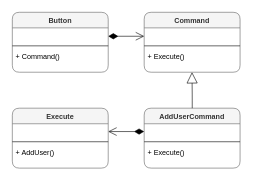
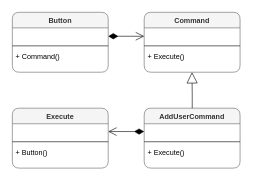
node "+ AddUser()": label "+ AddUser()" -> "+ Button()"
